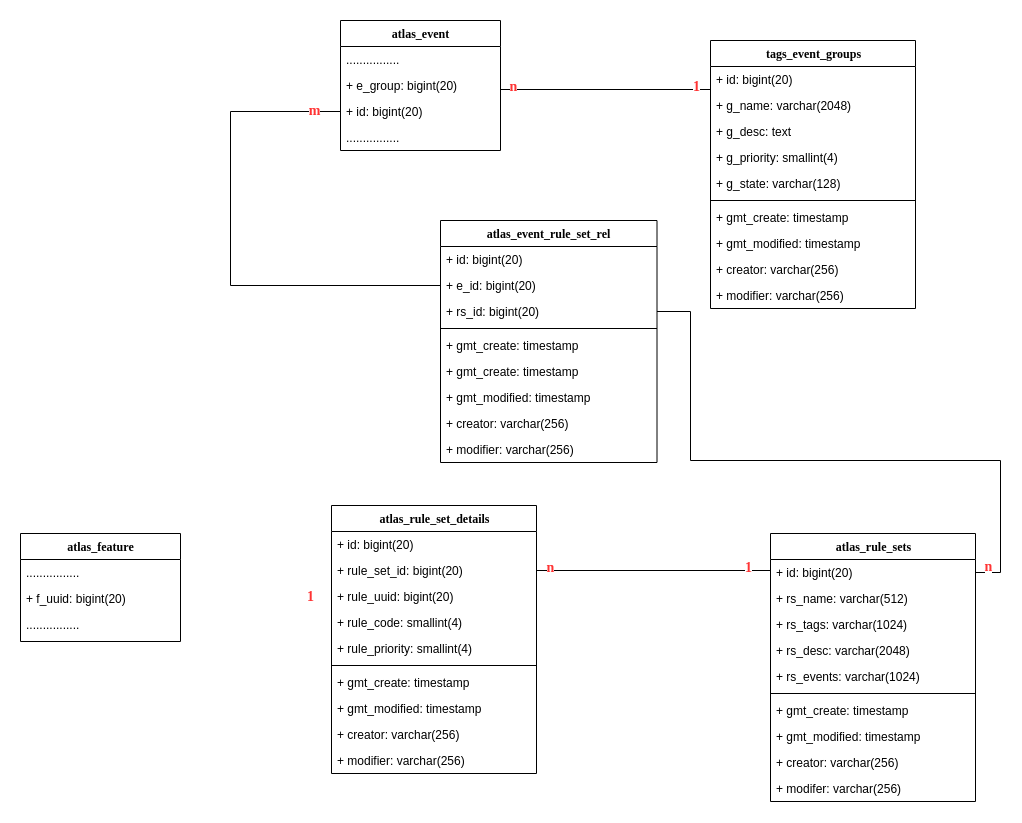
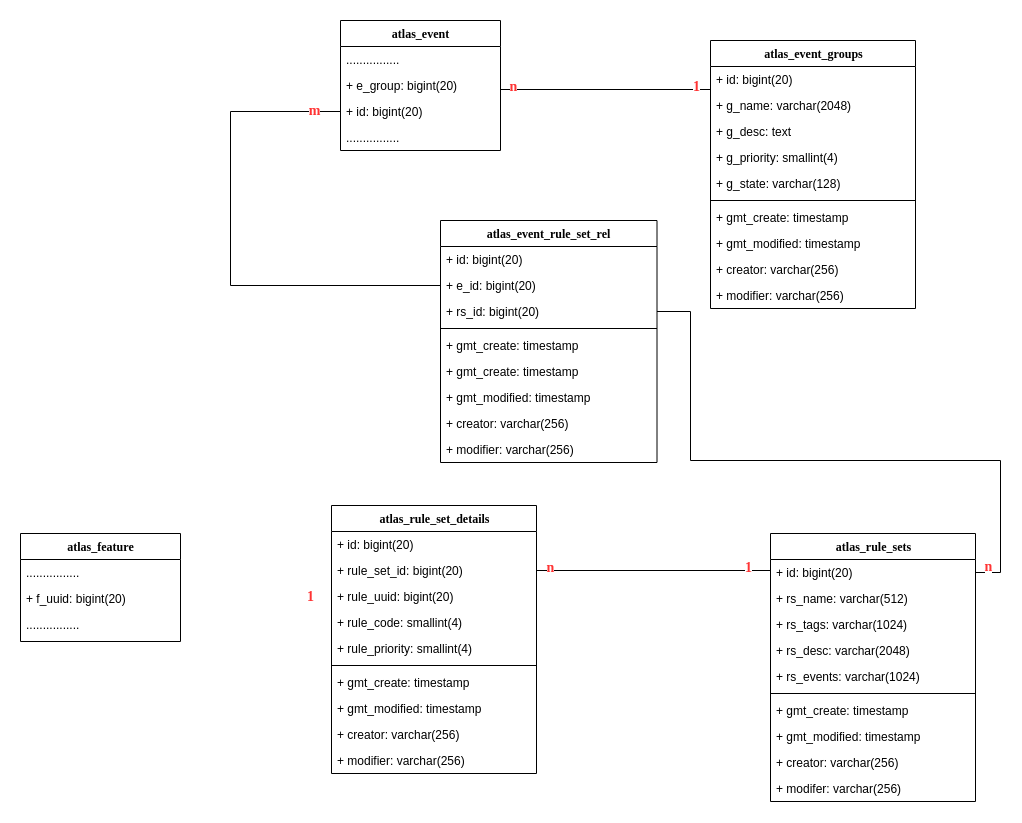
node "tags_event_groups": label "tags_event_groups" -> "atlas_event_groups"
